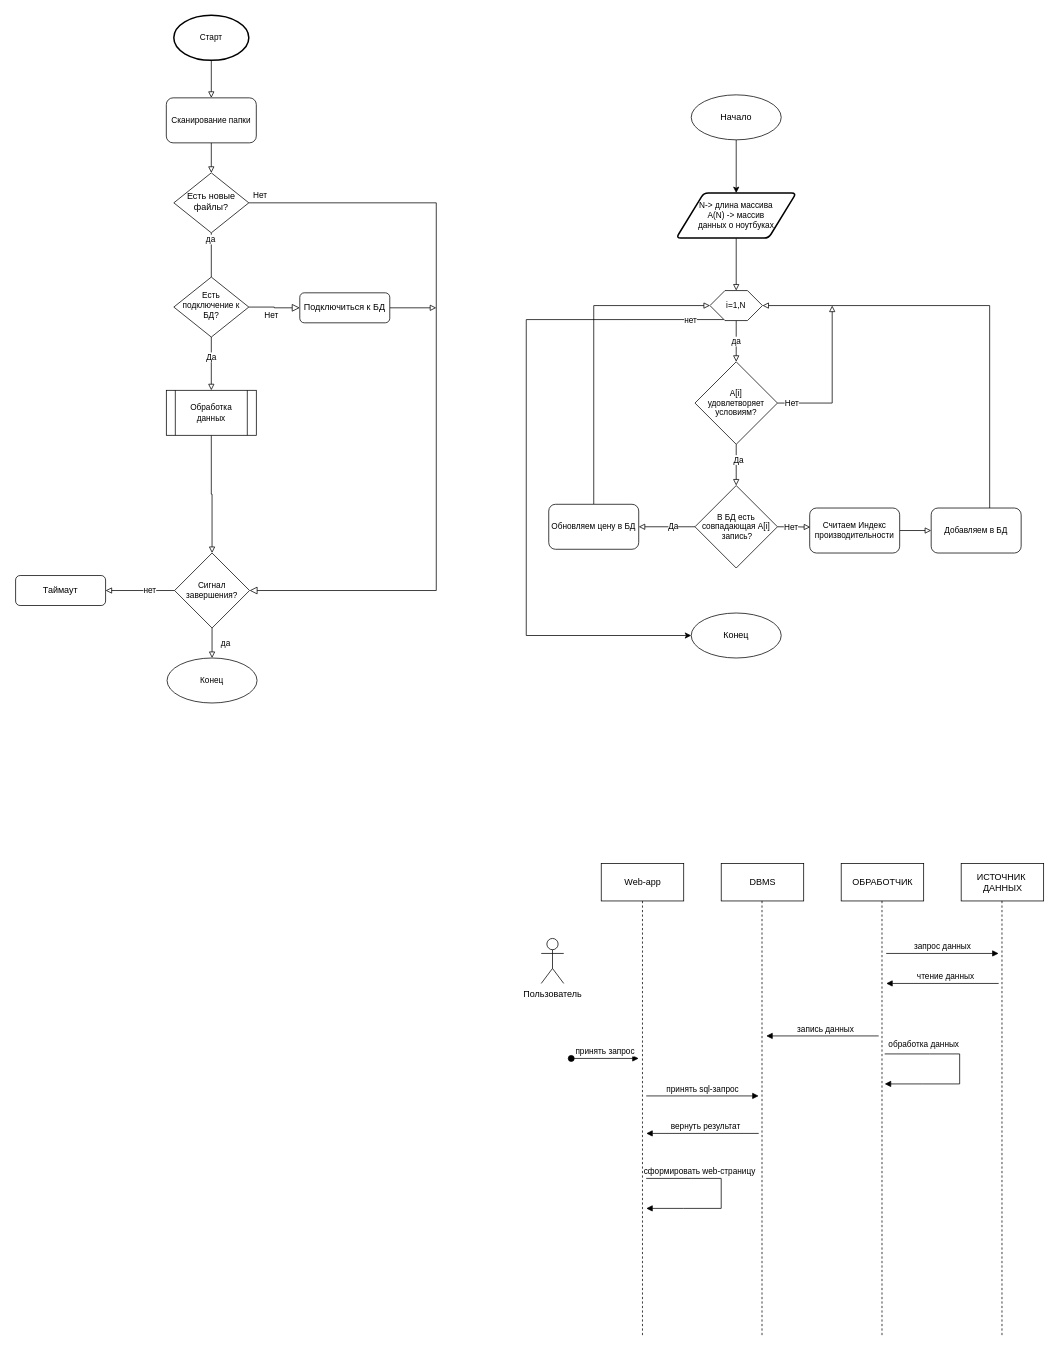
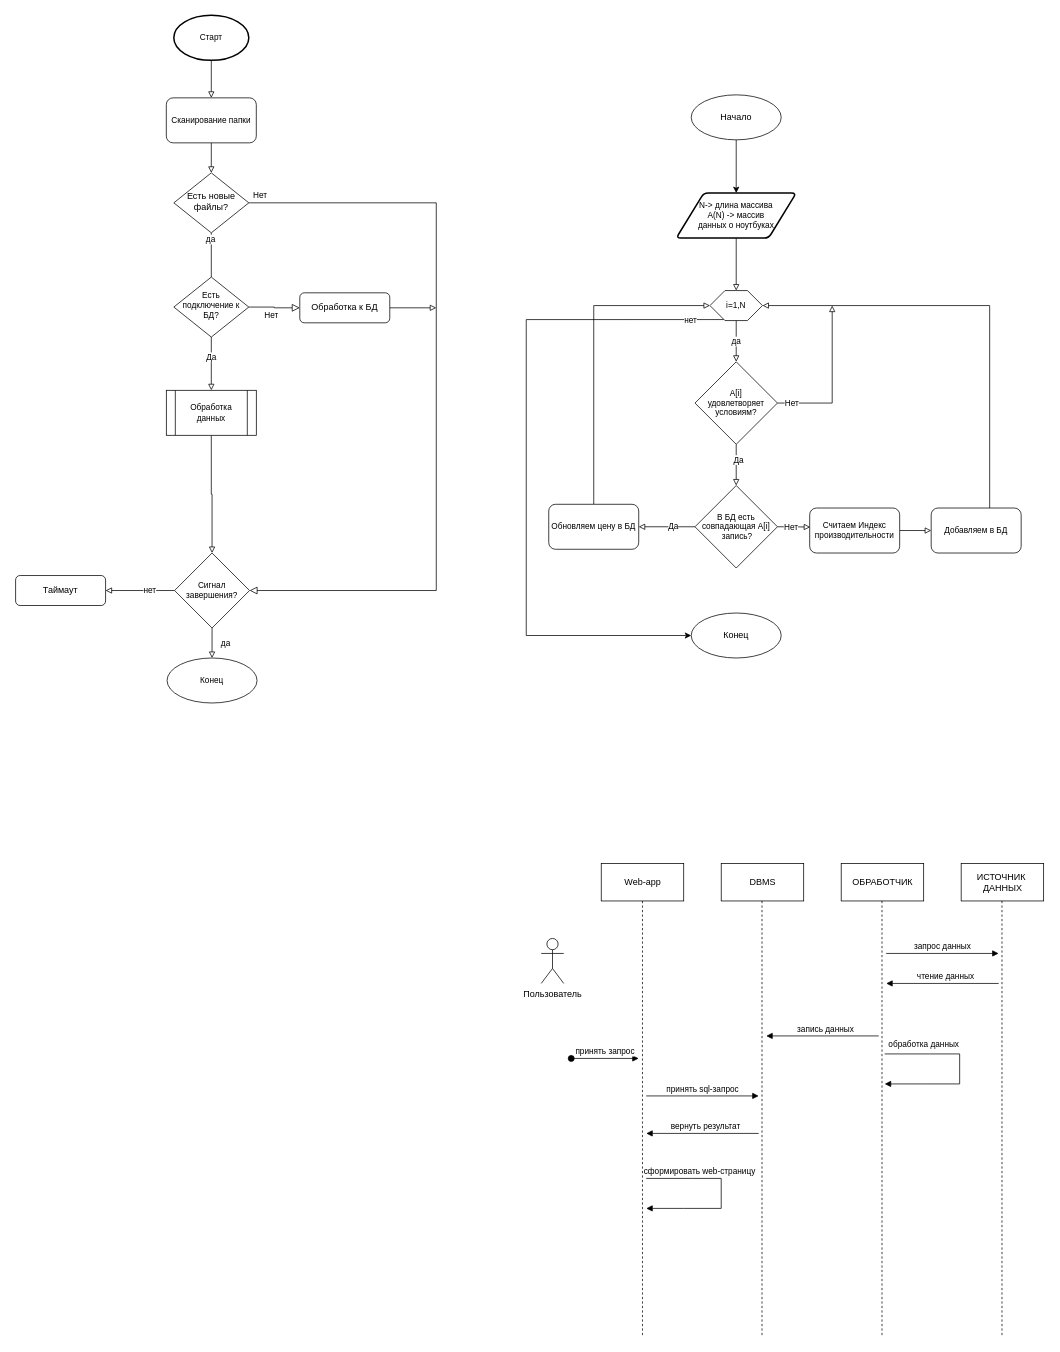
node "Подключиться к БД": label "Подключиться к БД" -> "Обработка к БД"
